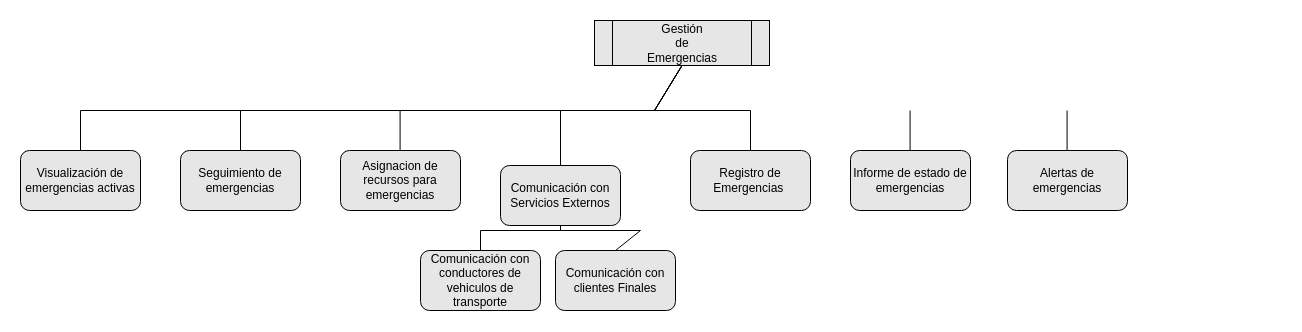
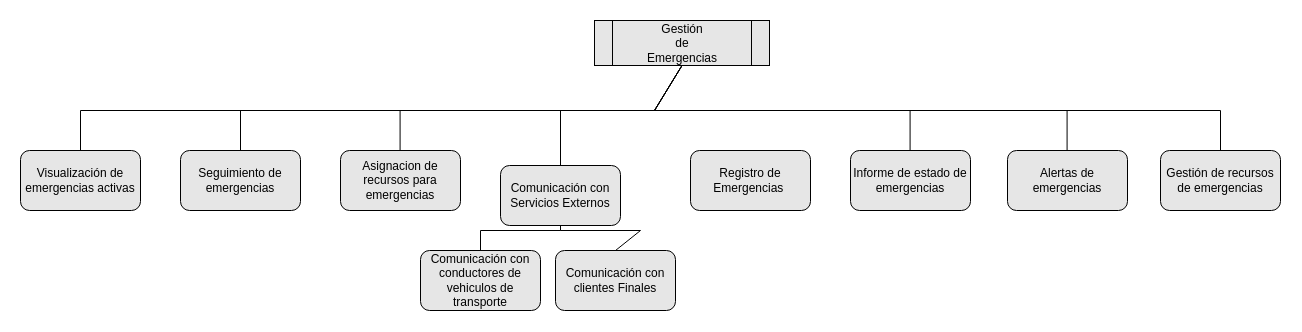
edge "Gestión de Emergencias" -- "Gestión de recursos de emergencias": added
edge "Gestión de Emergencias" -- "Registro de Emergencias": removed
node "Gestión de recursos de emergencias": added
